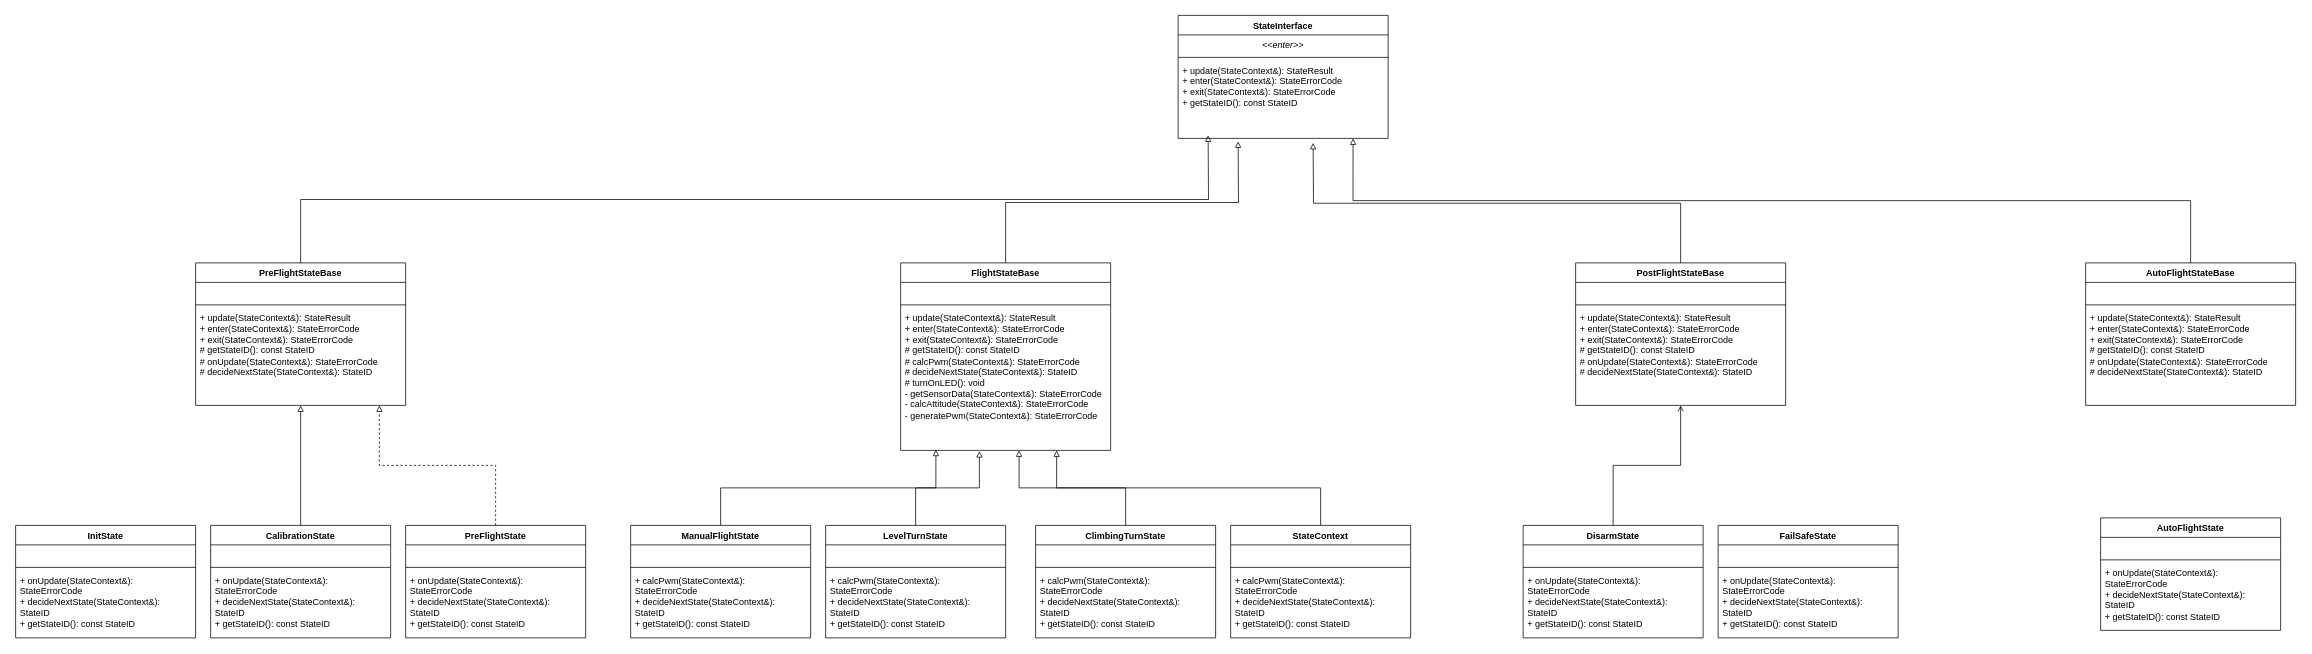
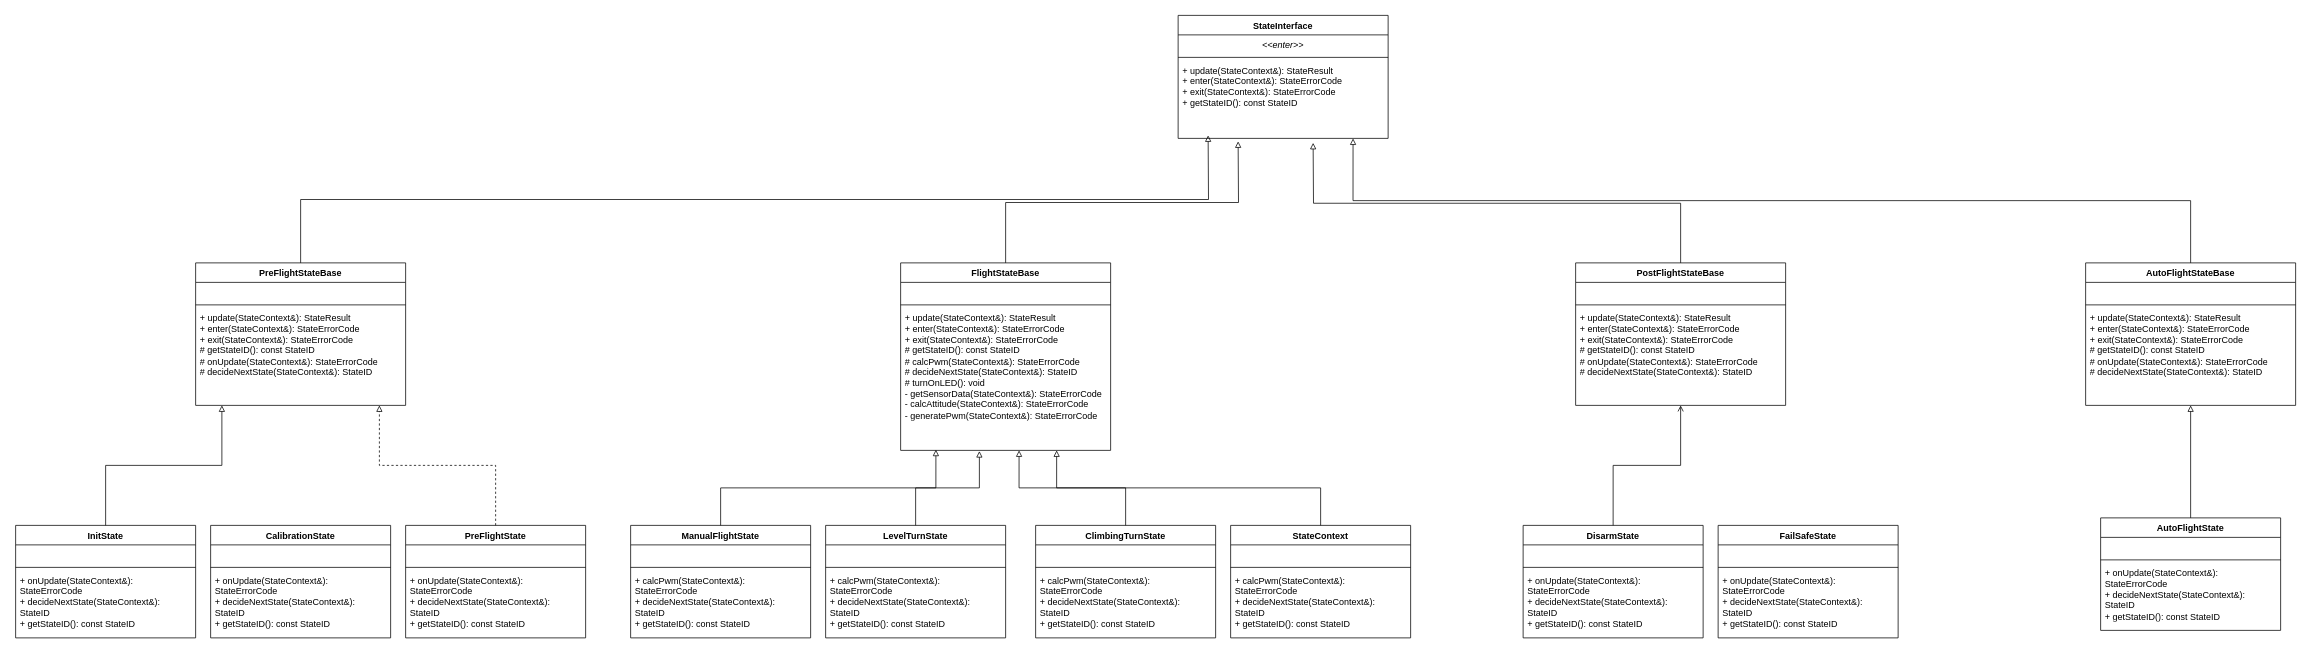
edge "InitState" -> "PreFlightStateBase": added
edge "AutoFlightState" -> "AutoFlightStateBase": added
edge "CalibrationState" -> "PreFlightStateBase": removed
